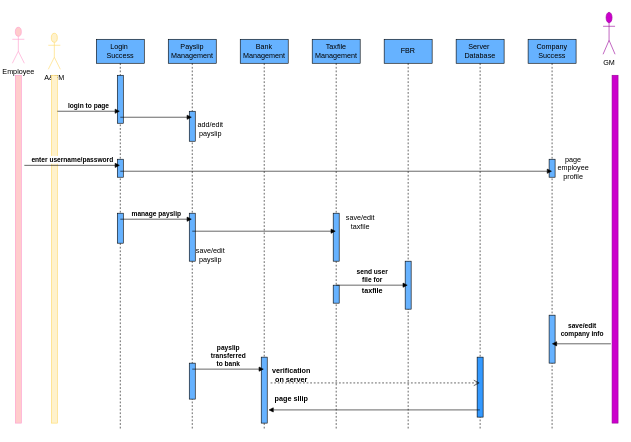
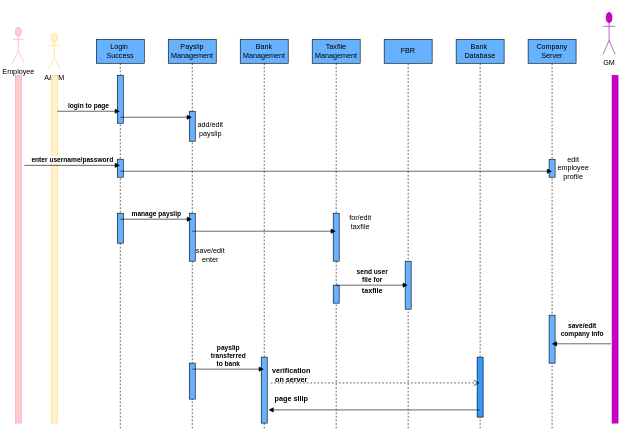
node "Server Database": label "Server Database" -> "Bank Database"
node "Company Success": label "Company Success" -> "Company Server"
node "page employee profile": label "page employee profile" -> "edit employee profile"
node "save/edit taxfile": label "save/edit taxfile" -> "for/edit taxfile"
node "save/edit payslip": label "save/edit payslip" -> "save/edit enter"
